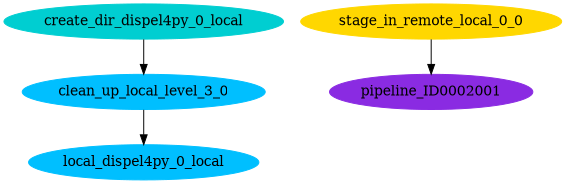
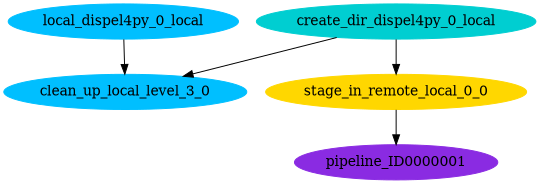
edge "create_dir_dispel4py_0_local" -> "stage_in_remote_local_0_0": added
node "pipeline_ID0002001": label "pipeline_ID0002001" -> "pipeline_ID0000001"
edge "clean_up_local_level_3_0" -> "local_dispel4py_0_local": reversed
